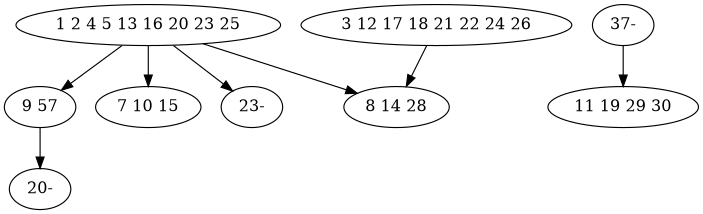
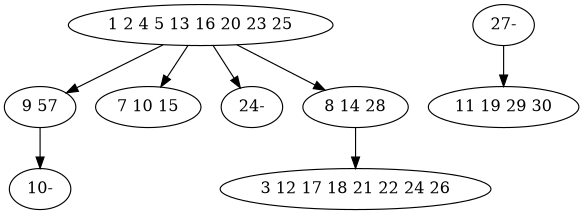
node "37-": label "37-" -> "27-"
edge "3 12 17 18 21 22 24 26" -> "8 14 28": reversed
node "23-": label "23-" -> "24-"
node "20-": label "20-" -> "10-"
